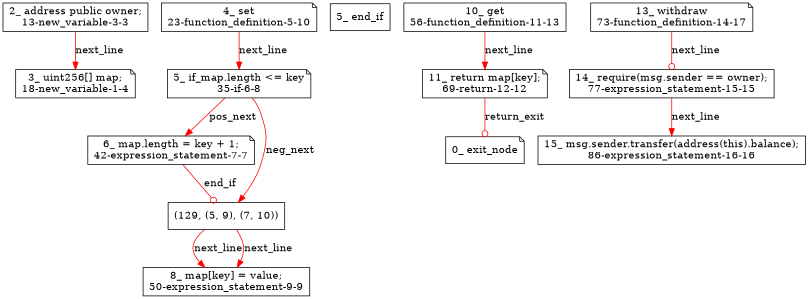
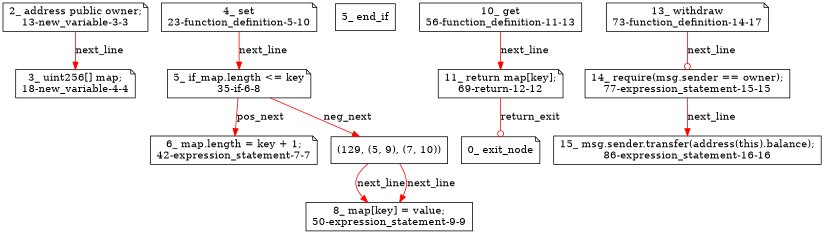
node "2_ address public owner; 13-new_variable-3-3": shape box -> note
node "3_ uint256[] map; 18-new_variable-1-4": label "3_ uint256[] map; 18-new_variable-1-4" -> "3_ uint256[] map; 18-new_variable-4-4"
edge "6_ map.length = key + 1; 42-expression_statement-7-7" -> "(129, (5, 9), (7, 10))": removed, label "end_if"
